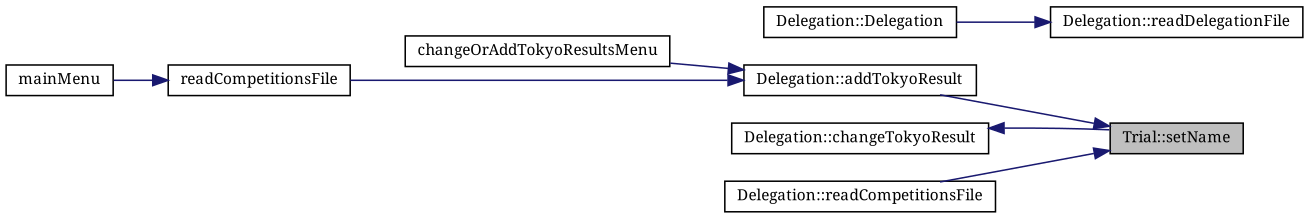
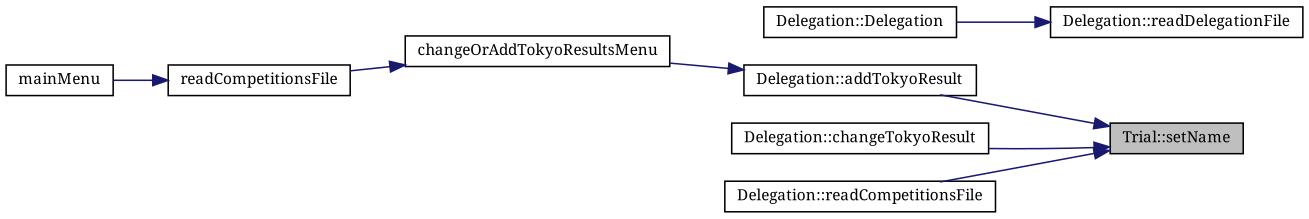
edge "readCompetitionsFile" -> "Delegation::addTokyoResult": now "readCompetitionsFile" -> "changeOrAddTokyoResultsMenu"
edge "Trial::setName" -> "Delegation::changeTokyoResult": reversed
